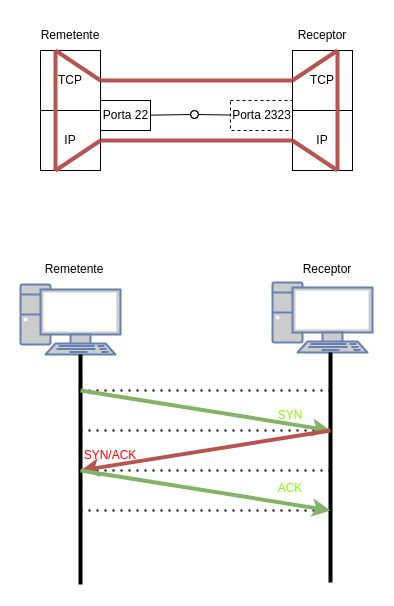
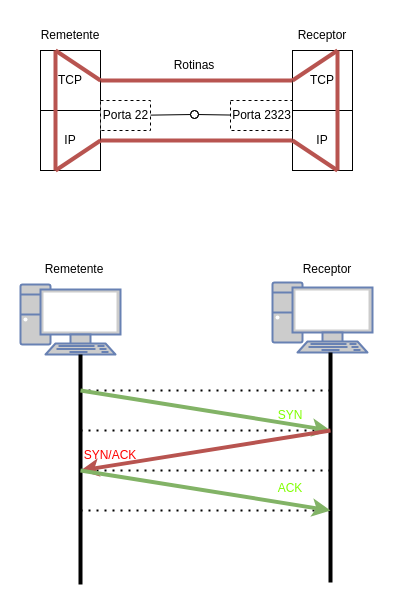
node "Rotinas": added
node "Porta 22": style solid -> dashed
